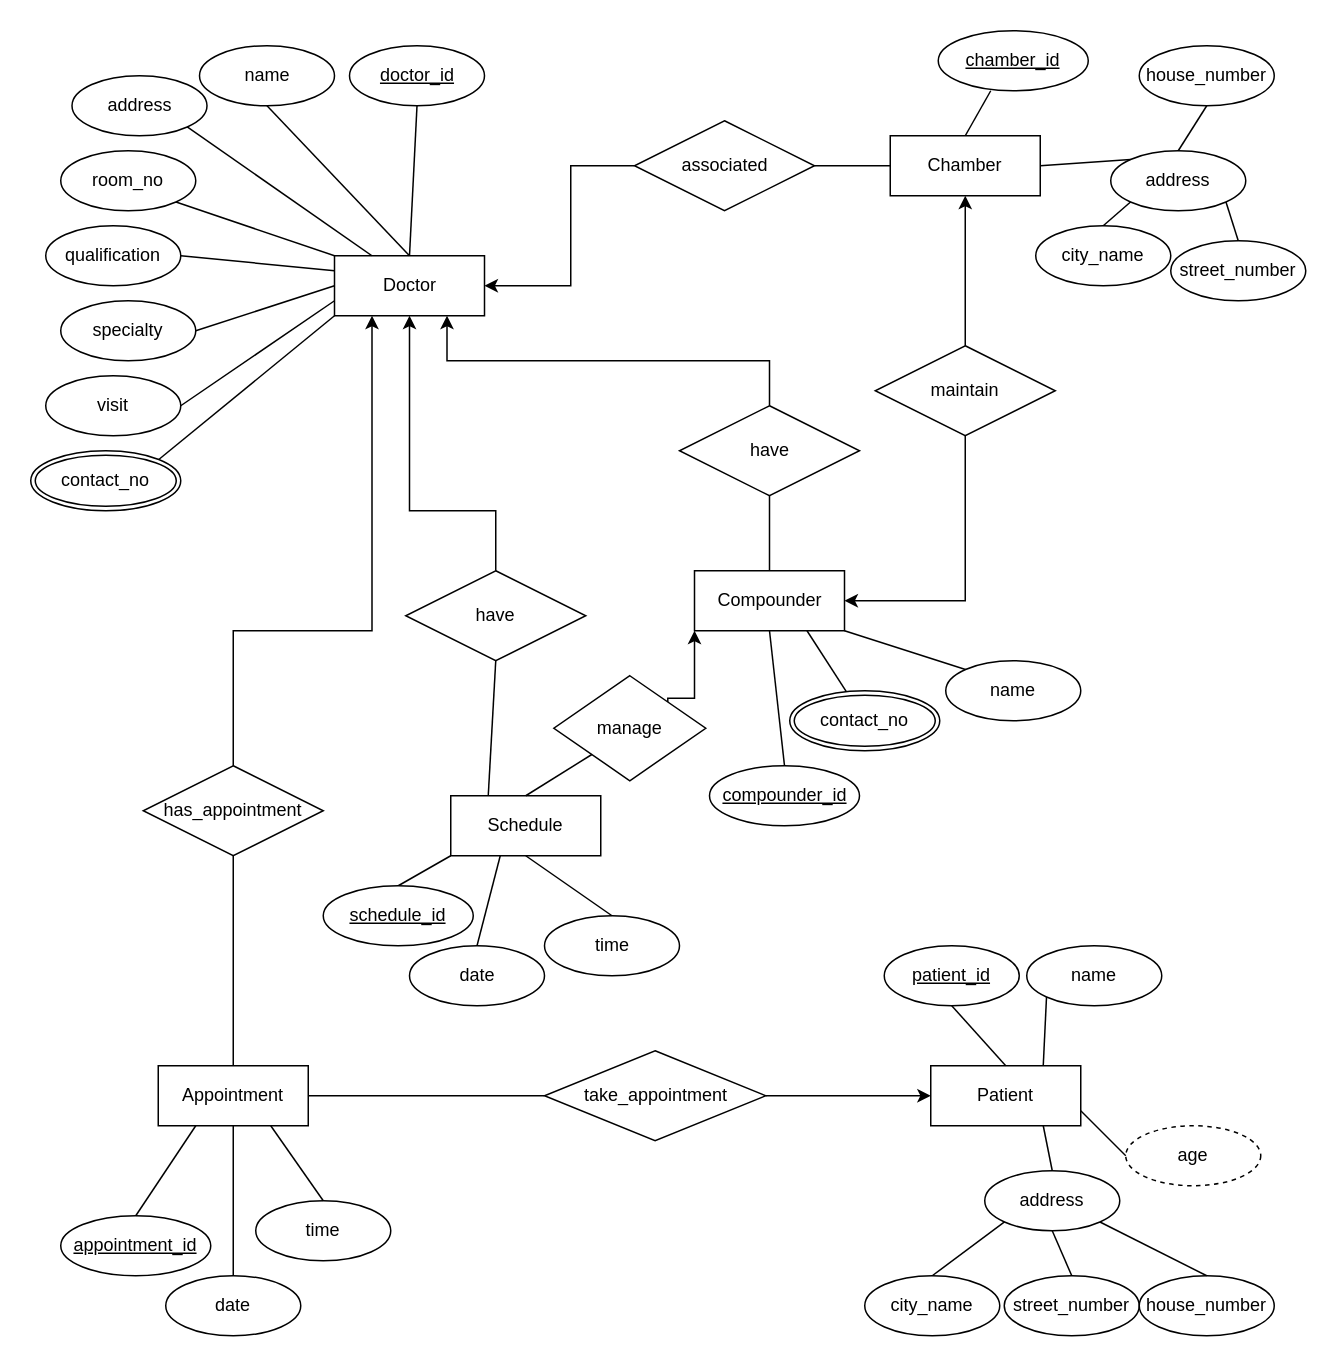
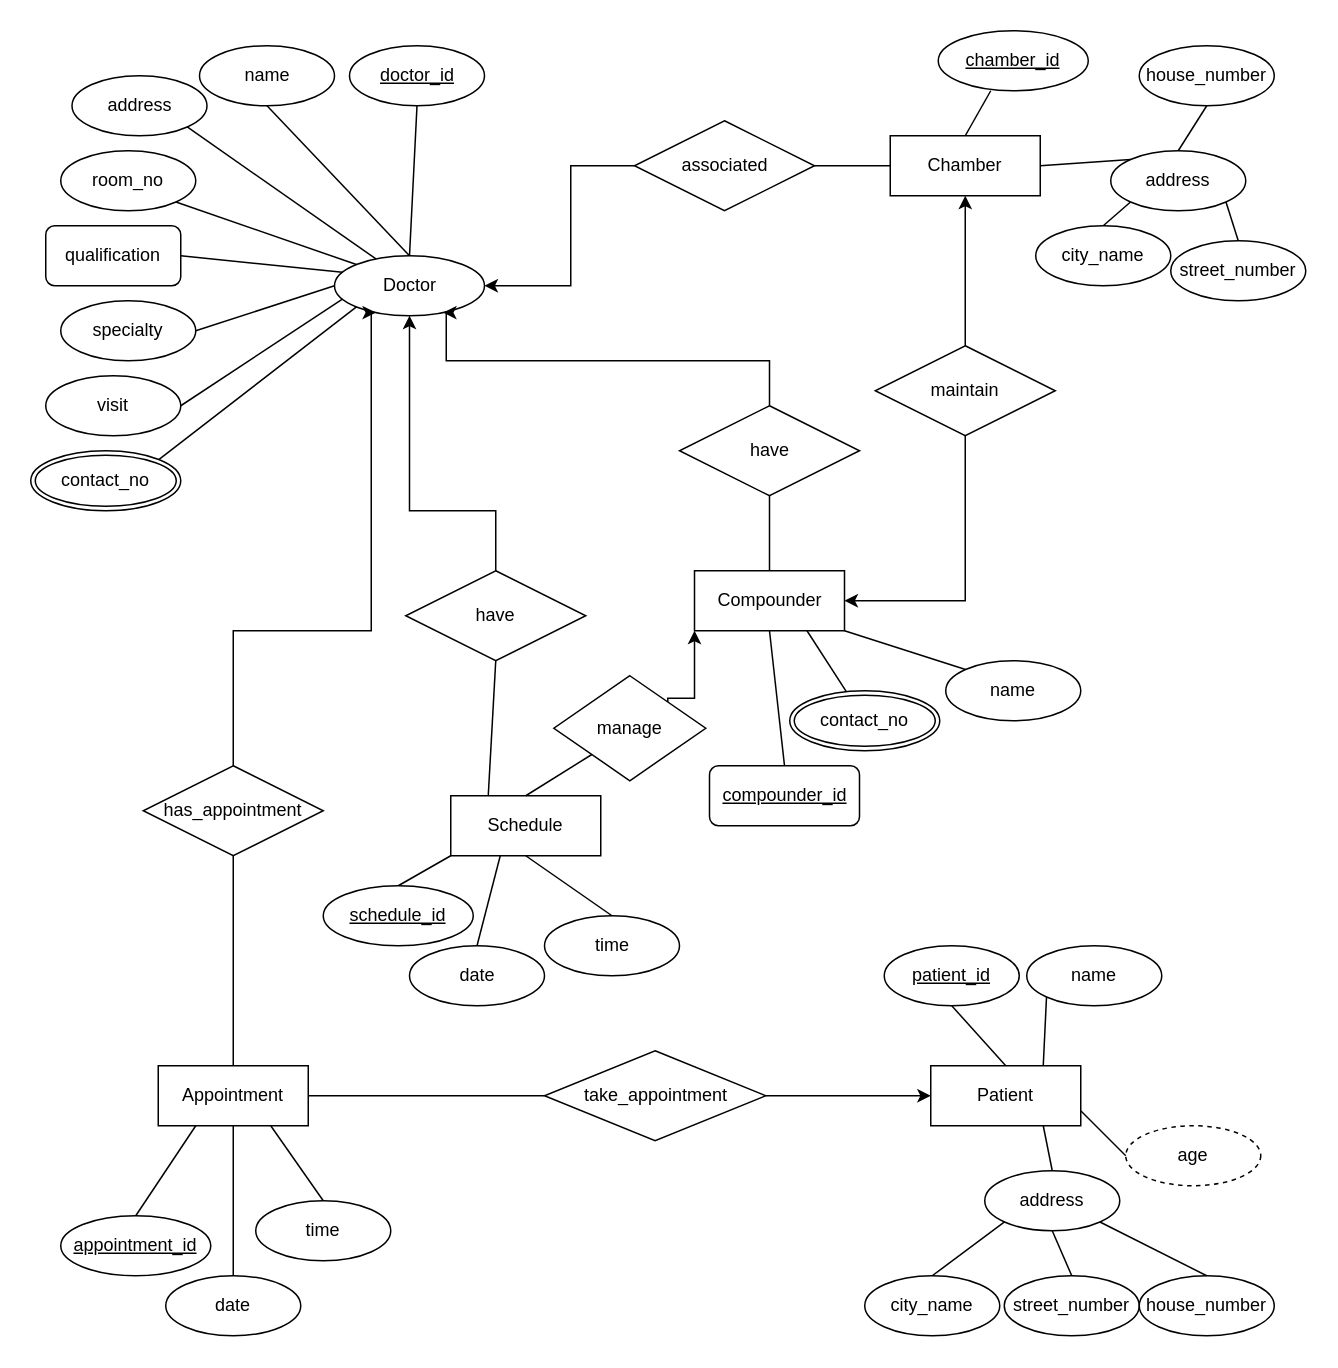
node "qualification": shape ellipse -> rounded rectangle
node "Doctor": shape rectangle -> ellipse
node "compounder_id": shape ellipse -> rounded rectangle
